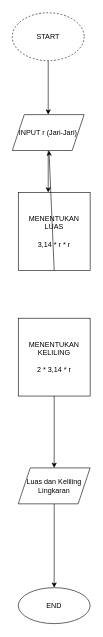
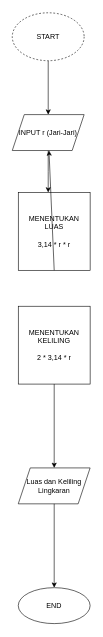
node "MENENTUKAN KELILING 2 * 3,14 * r": moved (54, 357) -> (54, 345)
